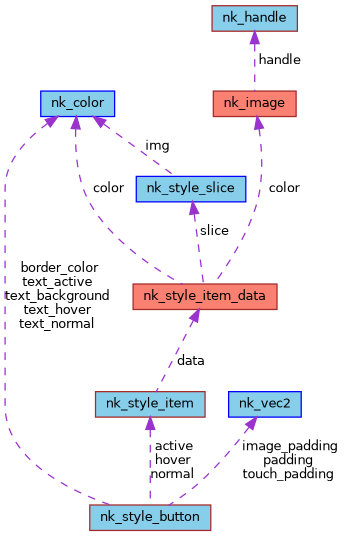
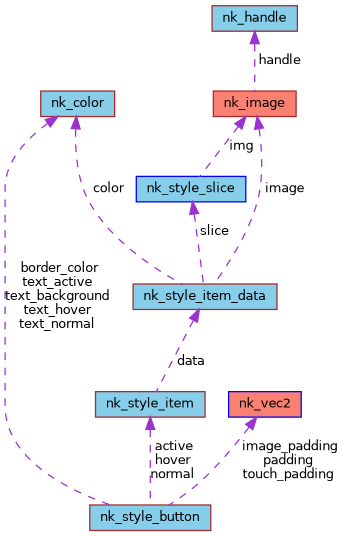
node "nk_color": color blue -> brown
edge "nk_style_slice" -> "nk_color": now "nk_style_slice" -> "nk_image"
edge "nk_style_item_data" -> "nk_image": label " color" -> " image"
node "nk_style_item_data": fillcolor salmon -> skyblue
node "nk_vec2": fillcolor skyblue -> salmon
